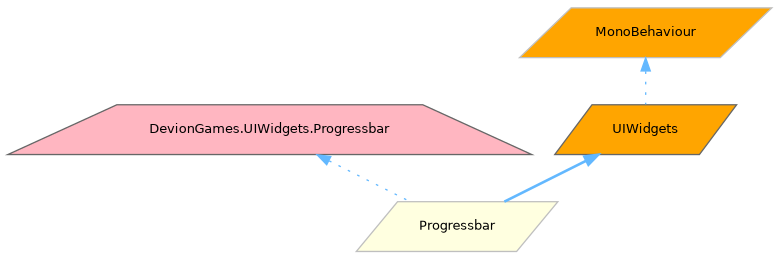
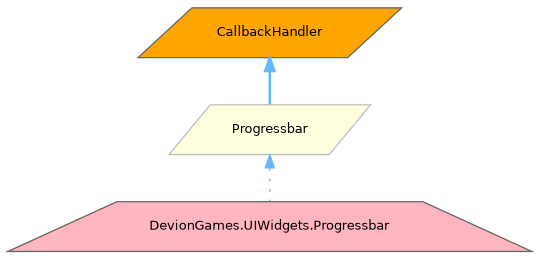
node "MonoBehaviour": removed
node "UIWidgets": label "UIWidgets" -> "CallbackHandler"
edge "Progressbar" -> "DevionGames.UIWidgets.Progressbar": reversed
